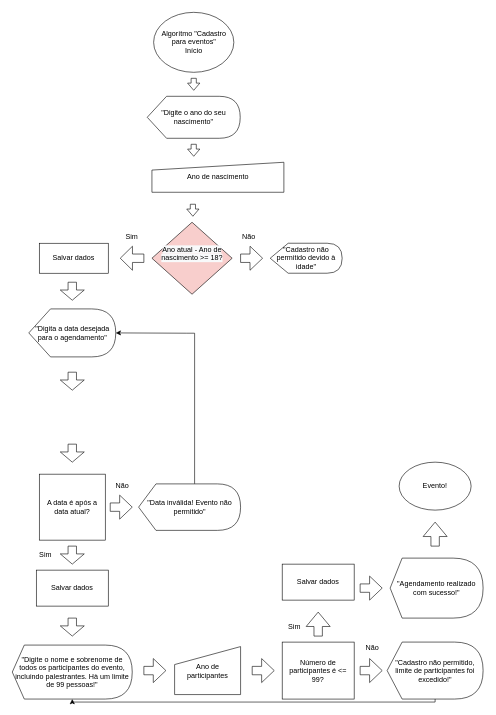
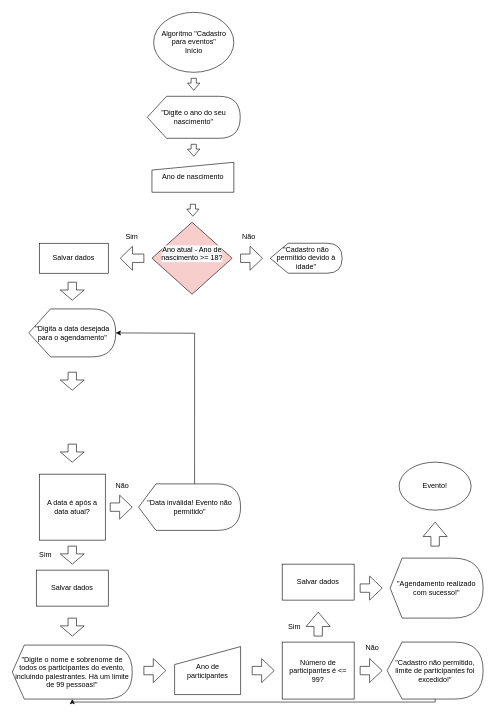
node "Ano de nascimento": size 132x30 -> 82x30
